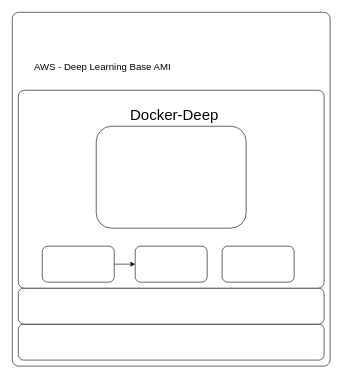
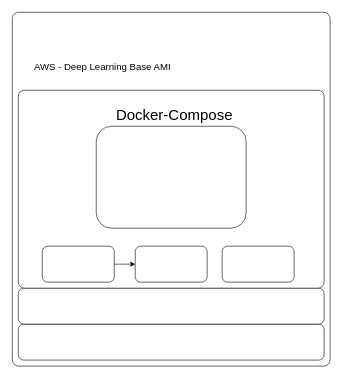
node "Docker-Deep": label "Docker-Deep" -> "Docker-Compose"
